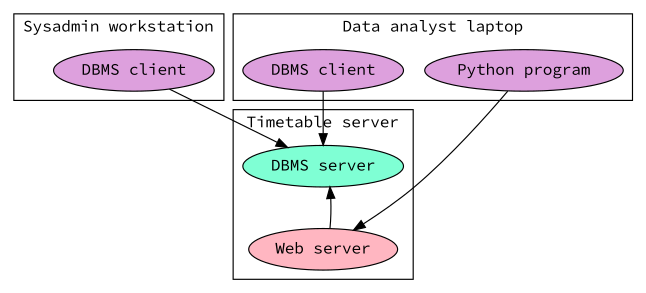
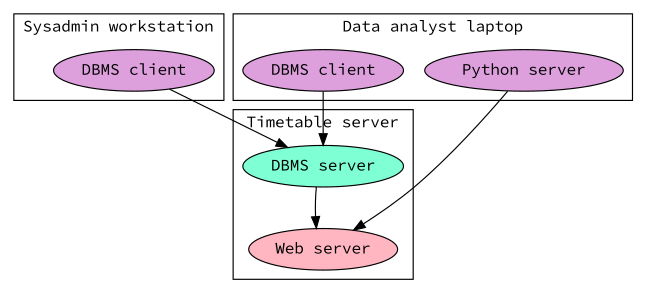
node "Python program": label "Python program" -> "Python server"
edge "Web server" -> "DBMS server": reversed
